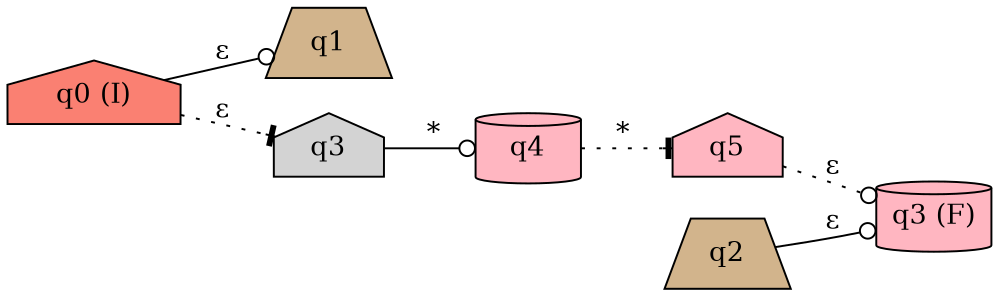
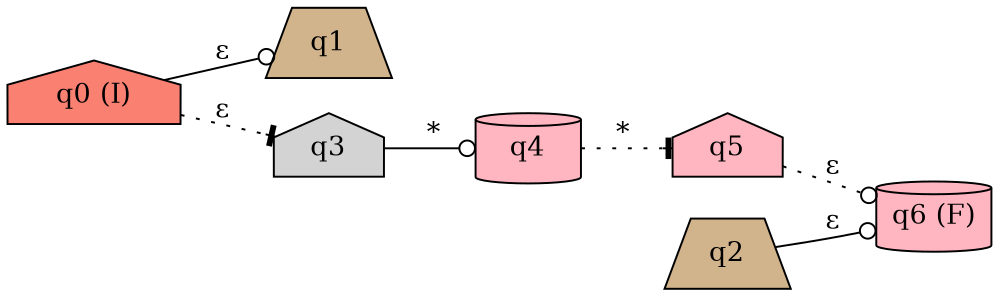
node "q3 (F)": label "q3 (F)" -> "q6 (F)"
